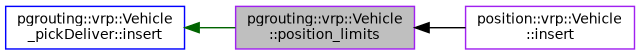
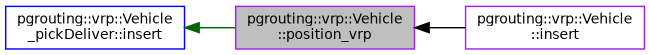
node "pgrouting::vrp::Vehicle ::position_limits": label "pgrouting::vrp::Vehicle ::position_limits" -> "pgrouting::vrp::Vehicle ::position_vrp"
node "position::vrp::Vehicle ::insert": label "position::vrp::Vehicle ::insert" -> "pgrouting::vrp::Vehicle ::insert"
